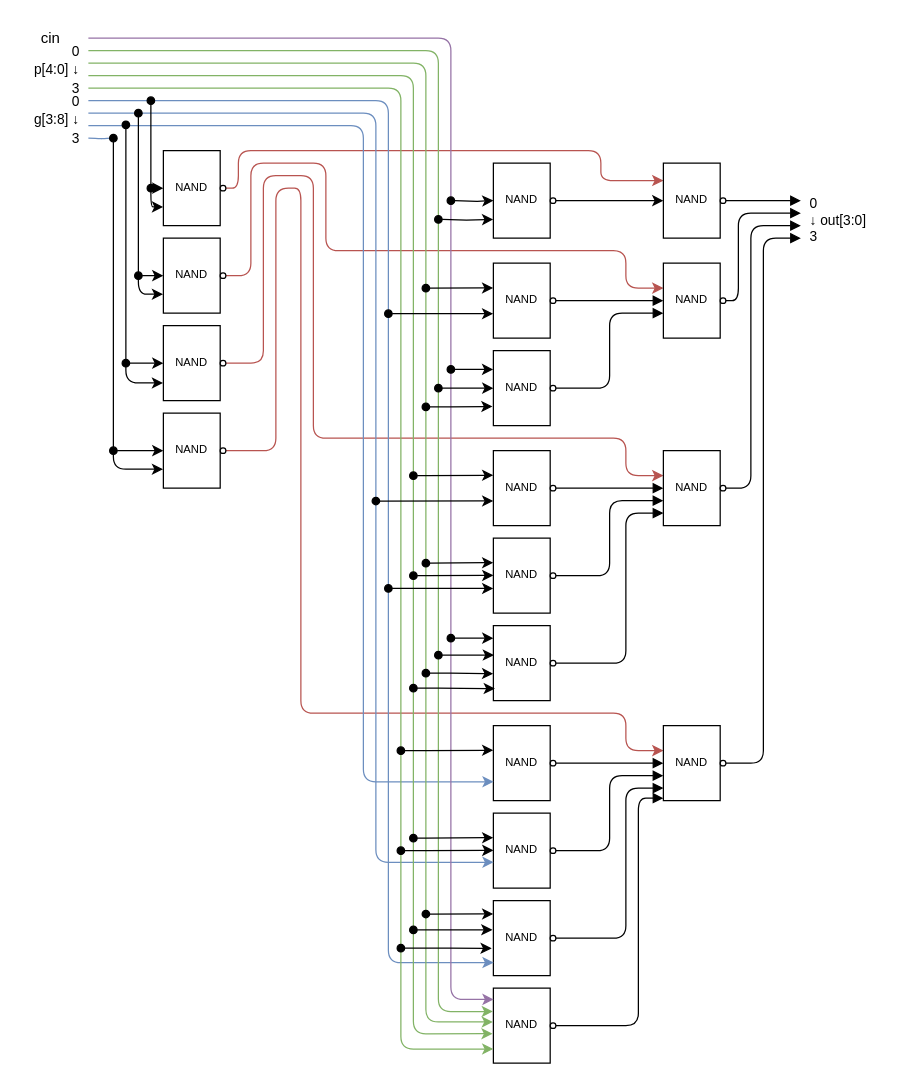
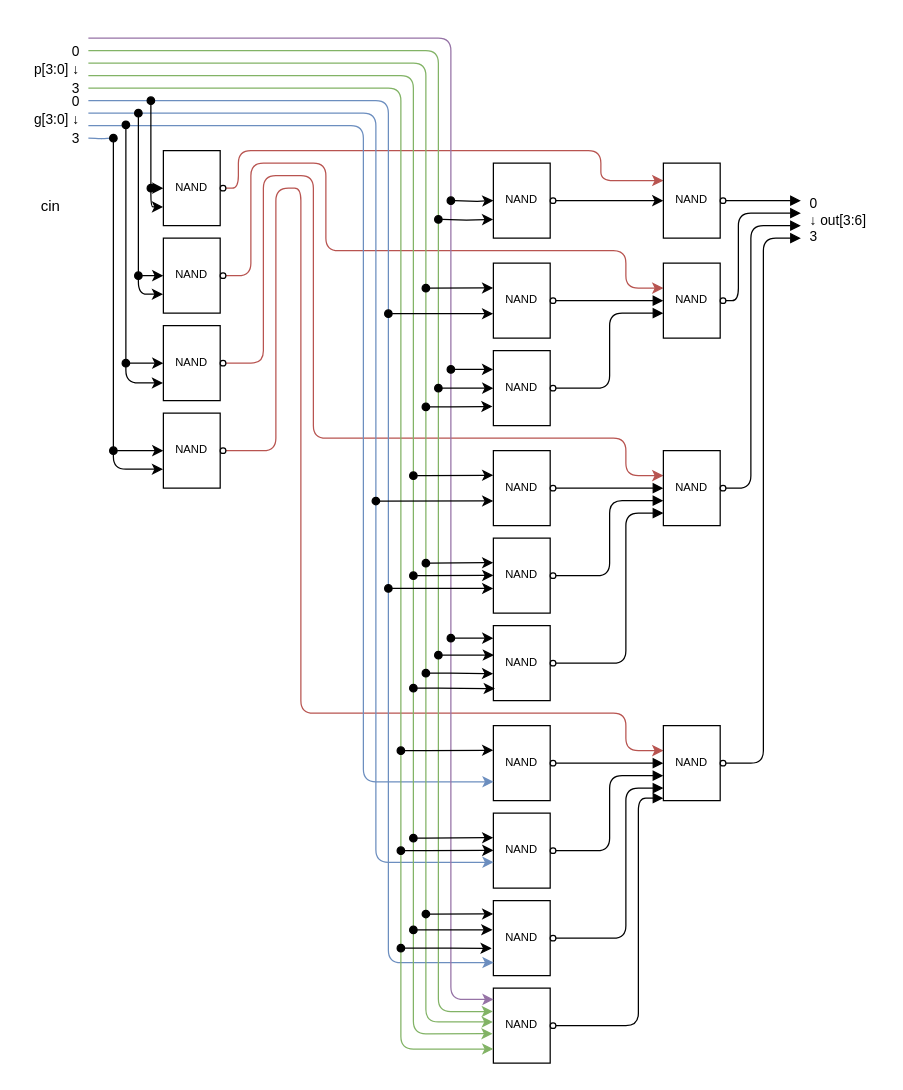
node "cin": moved (51, 38) -> (51, 207)
node "0p[4:0] ↓ 3": label "0p[4:0] ↓ 3" -> "0p[3:0] ↓ 3"
node "0g[3:8] ↓ 3": label "0g[3:8] ↓ 3" -> "0g[3:0] ↓ 3"
node "0 ↓ out[3:0] 3": label "0 ↓ out[3:0] 3" -> "0 ↓ out[3:6] 3"
